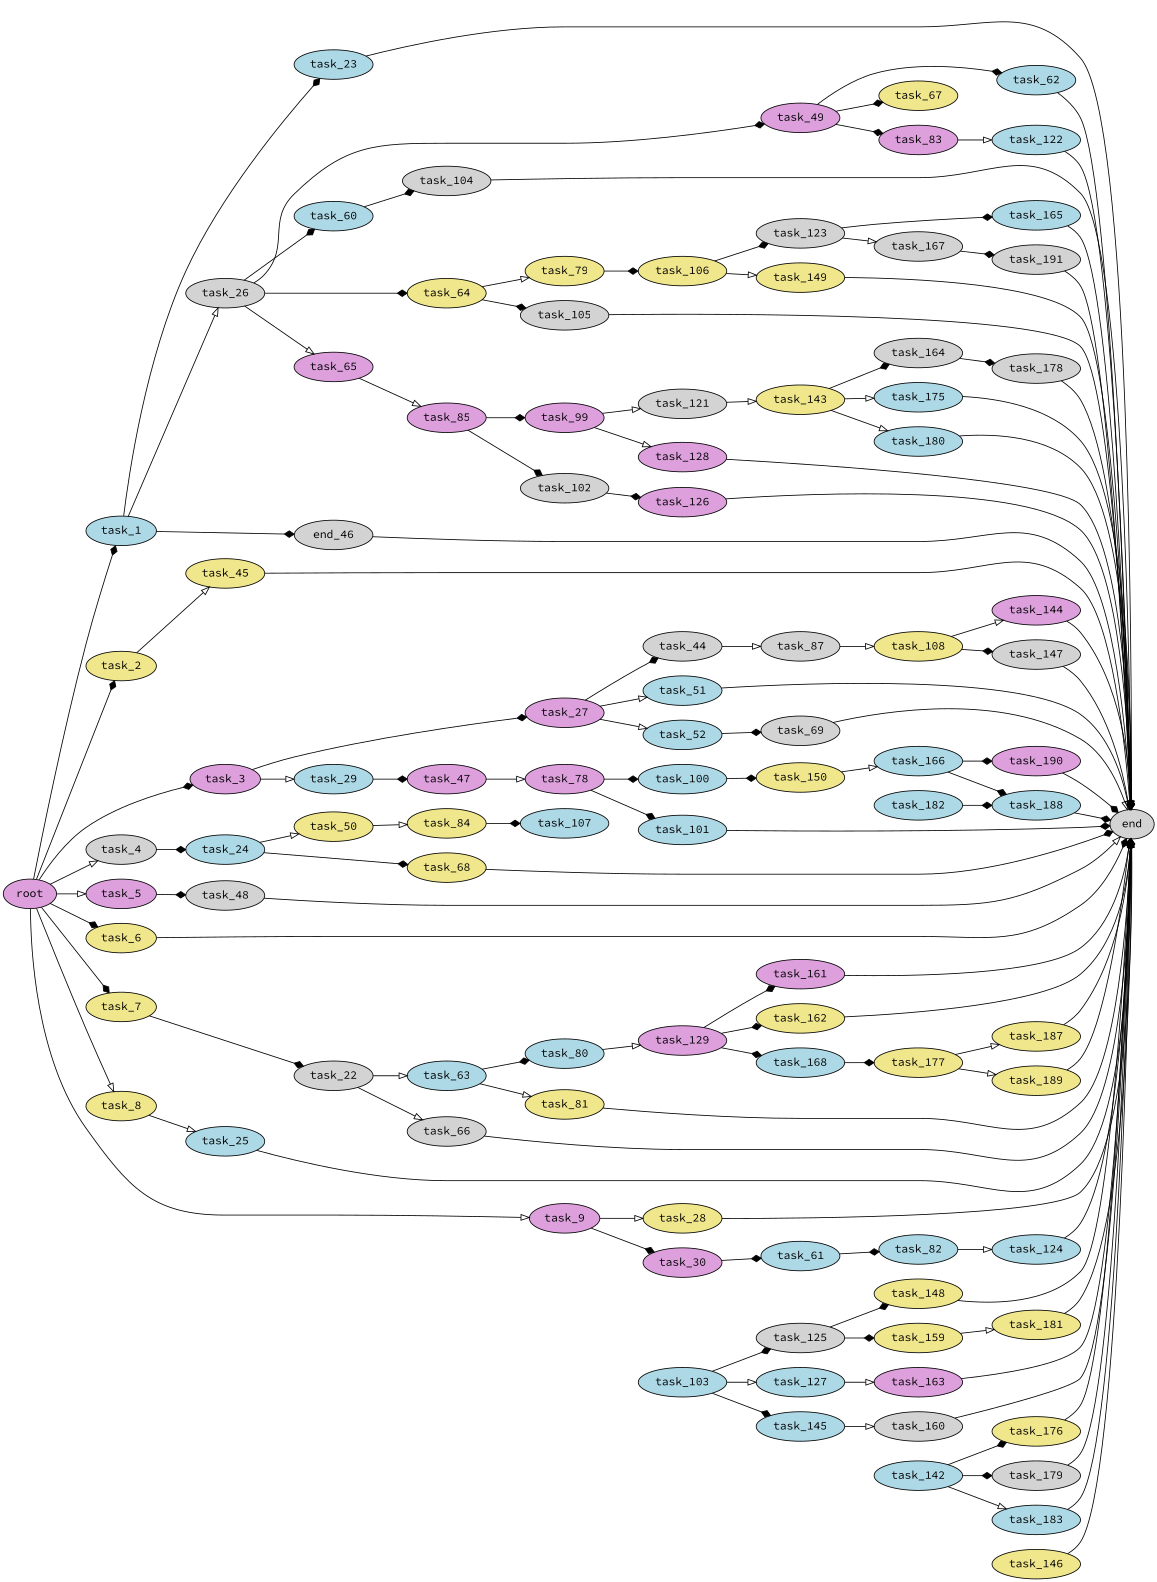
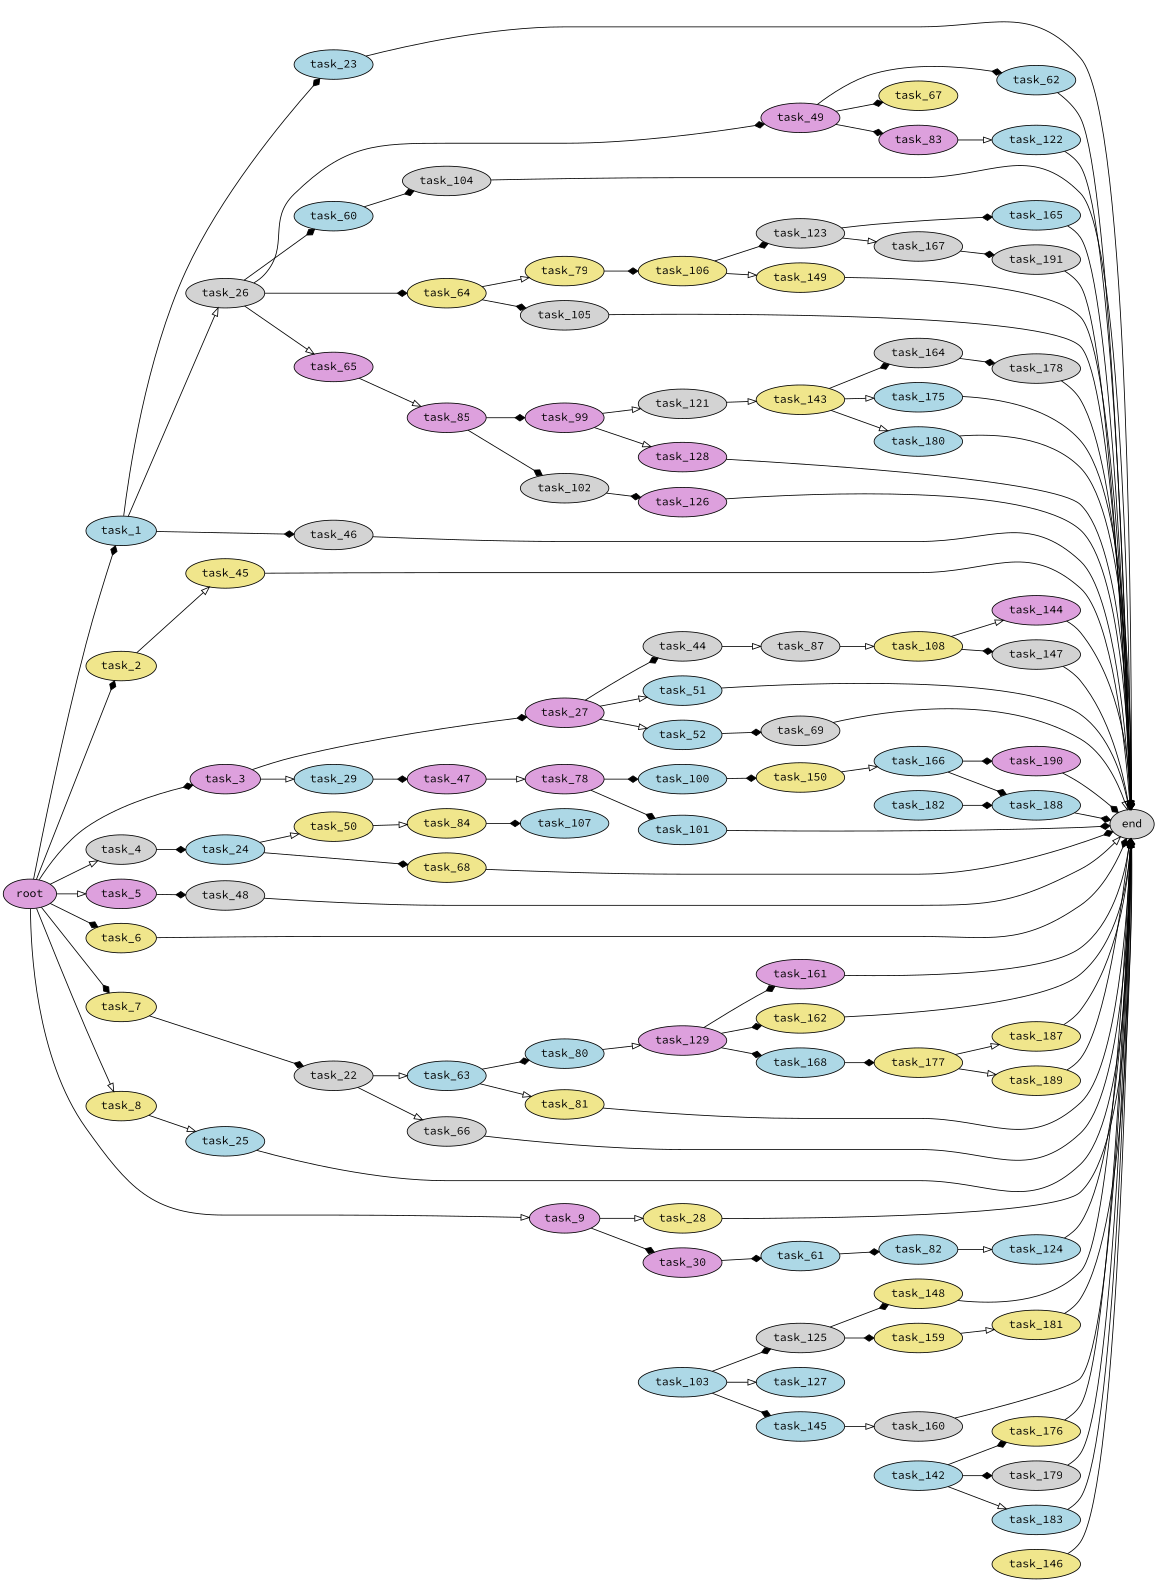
node "end_46": label "end_46" -> "task_46"
node "task_163": removed
